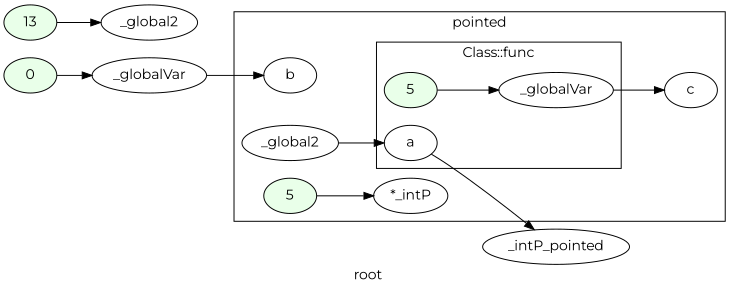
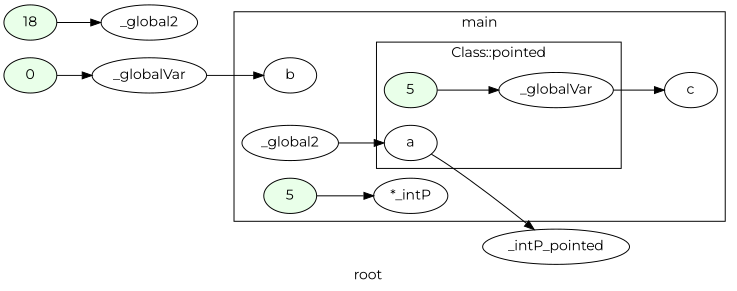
node "13": label "13" -> "18"
cluster "pointed": label "pointed" -> "main"
cluster "Class::func": label "Class::func" -> "Class::pointed"
